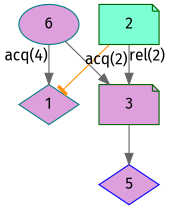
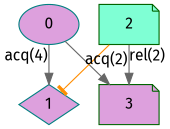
node "6": label "6" -> "0"
node "5": removed
